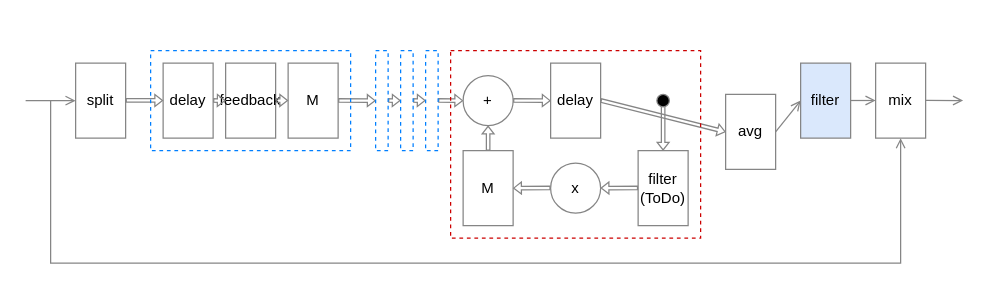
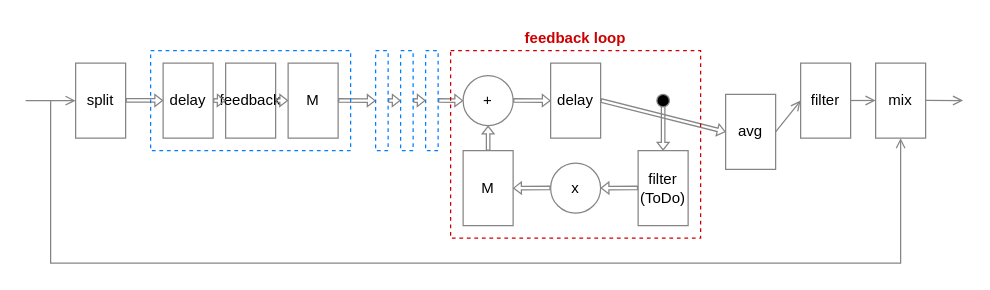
node "feedback loop": added
node "filter": fillcolor #dae8fc -> #ffffff
